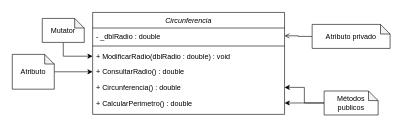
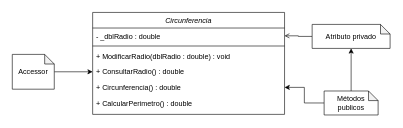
node "Mutator": removed
edge "Mutator" -> "+ ModificarRadio(dblRadio : double) : void": removed
node "Atributo": label "Atributo" -> "Accessor"
edge "Métodos publicos" -> "+ CalcularPerimetro() : double": now "Métodos publicos" -> "Atributo privado"
